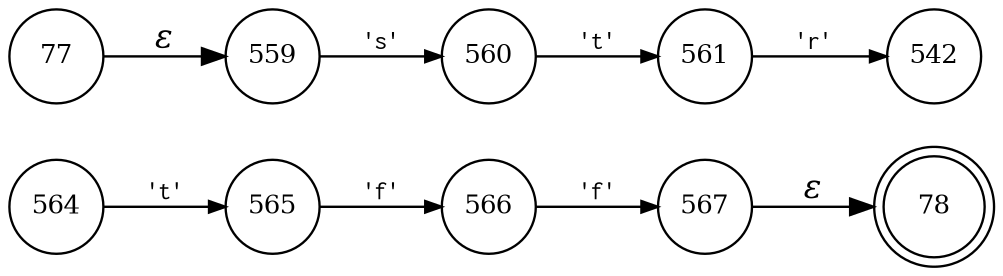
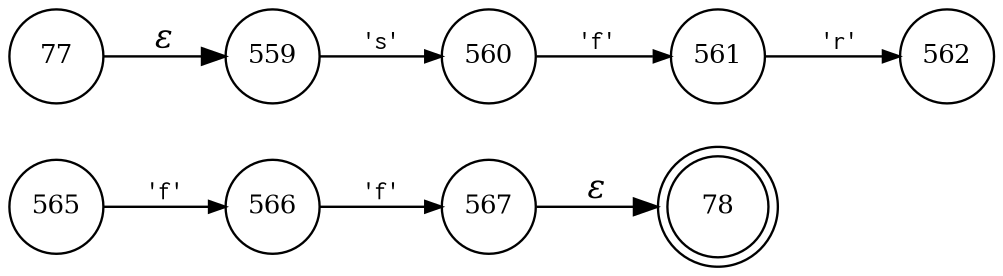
edge "560" -> "561": label "'t'" -> "'f'"
node "542": label "542" -> "562"
node "564": removed
